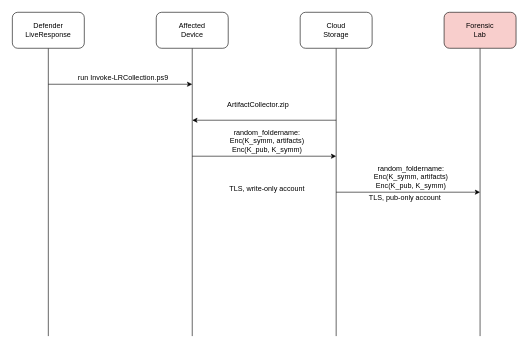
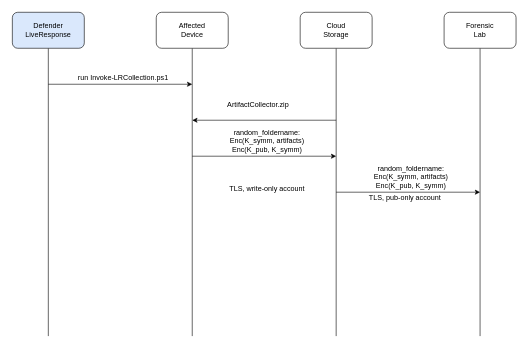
node "Defender LiveResponse": fillcolor #ffffff -> #dae8fc
node "Forensic Lab": fillcolor #f8cecc -> #ffffff
node "run Invoke-LRCollection.ps9": label "run Invoke-LRCollection.ps9" -> "run Invoke-LRCollection.ps1"
